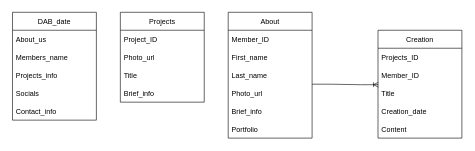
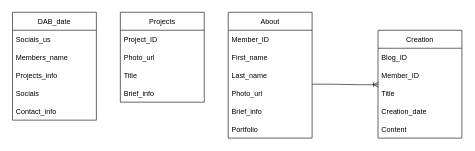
node "About_us": label "About_us" -> "Socials_us"
node "Projects_ID": label "Projects_ID" -> "Blog_ID"
